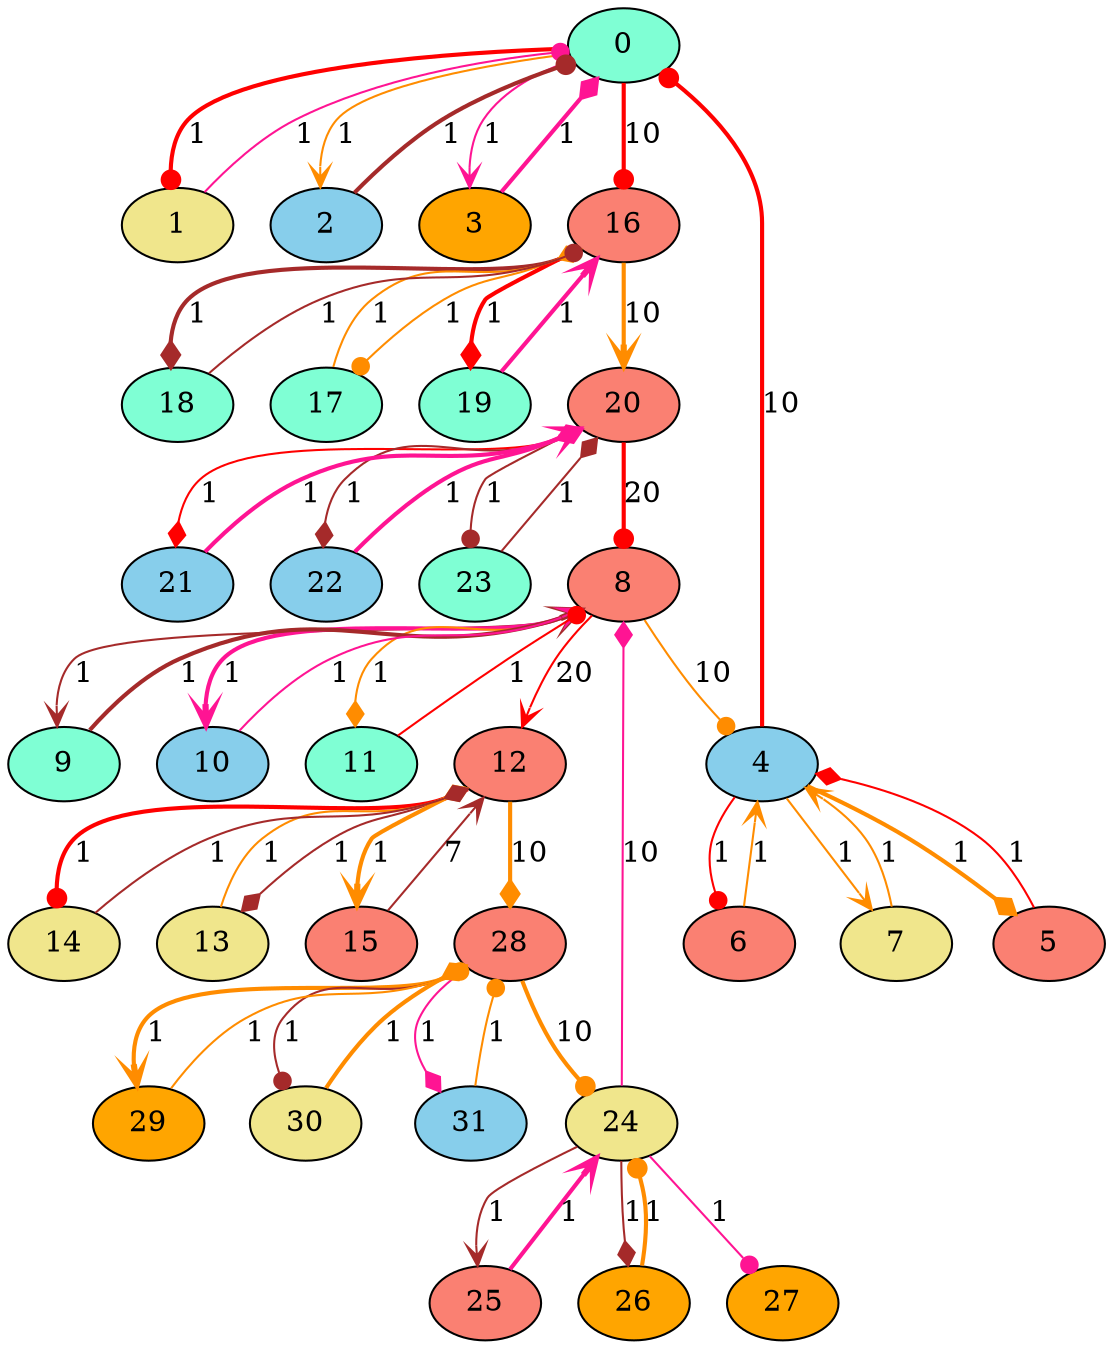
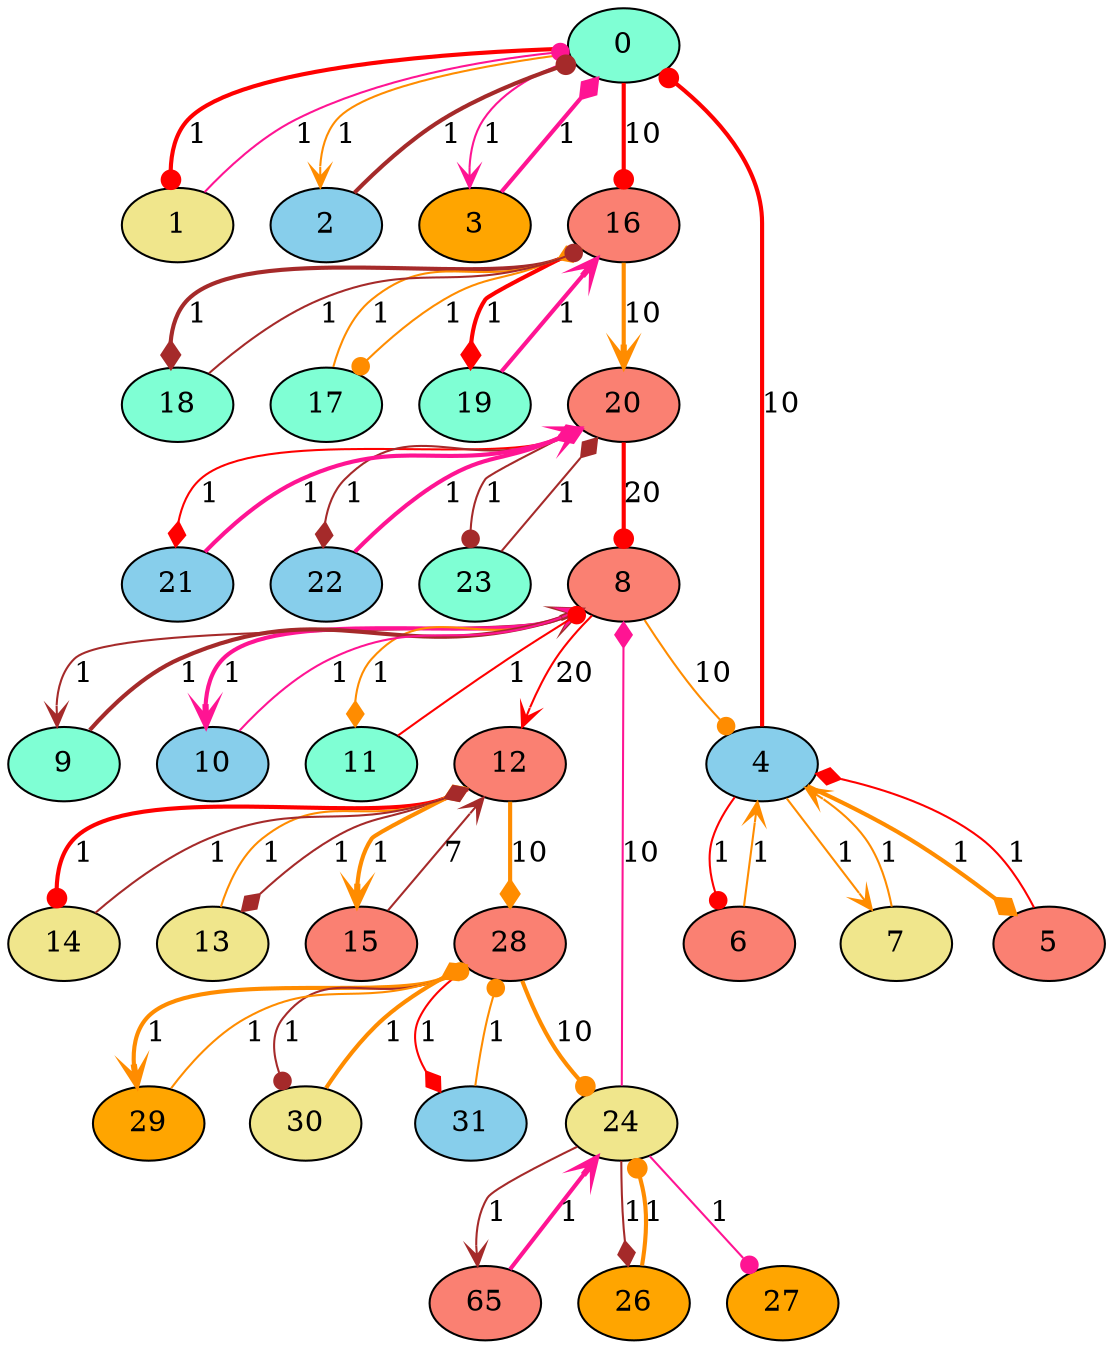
edge "28" -> "31": color deeppink -> red
node "25": label "25" -> "65"
